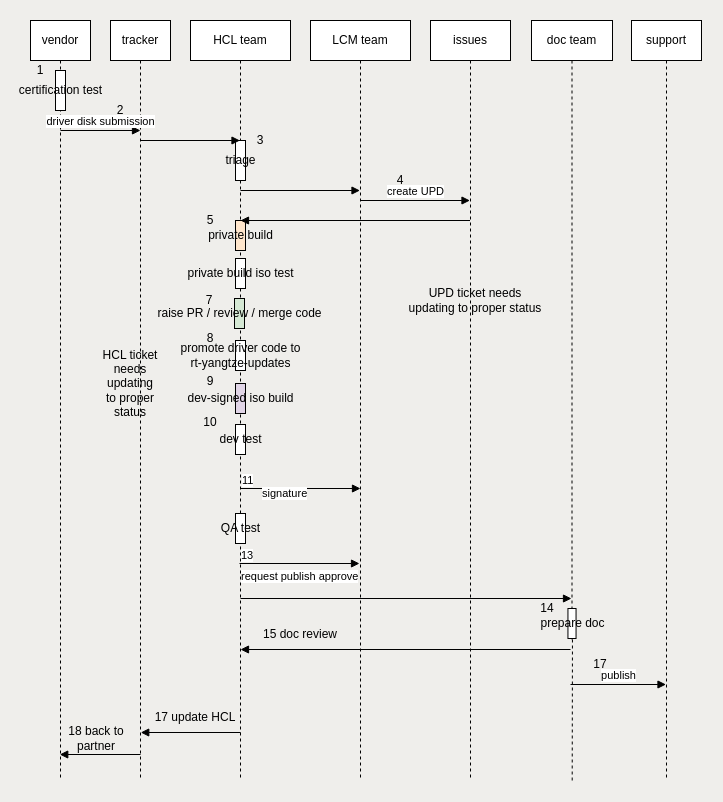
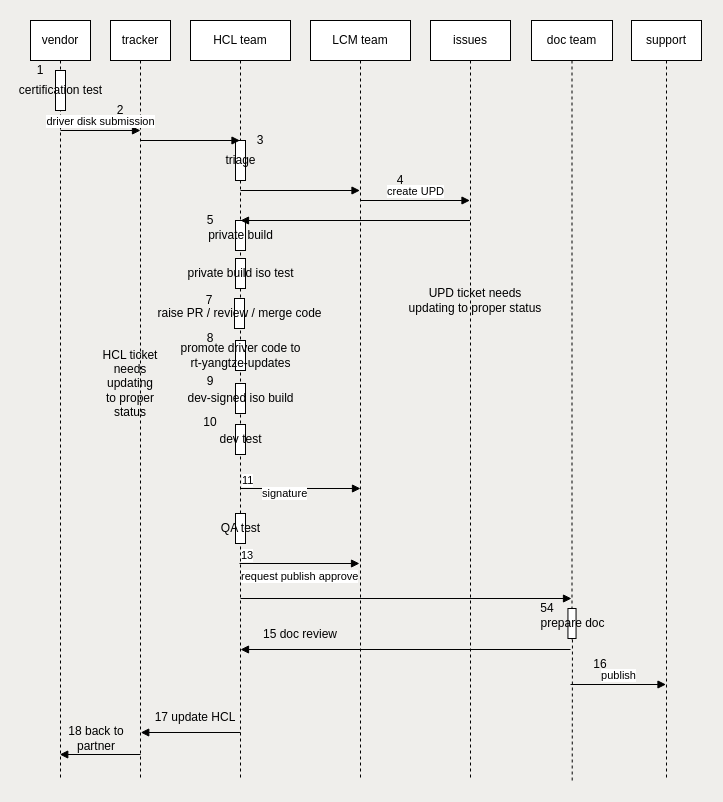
node "private build": fillcolor #ffe6cc -> #ffffff
node "raise PR / review / merge code": fillcolor #d5e8d4 -> #ffffff
node "dev-signed iso build": fillcolor #e1d5e7 -> #ffffff
node "14": label "14" -> "54"
node "17": label "17" -> "16"
